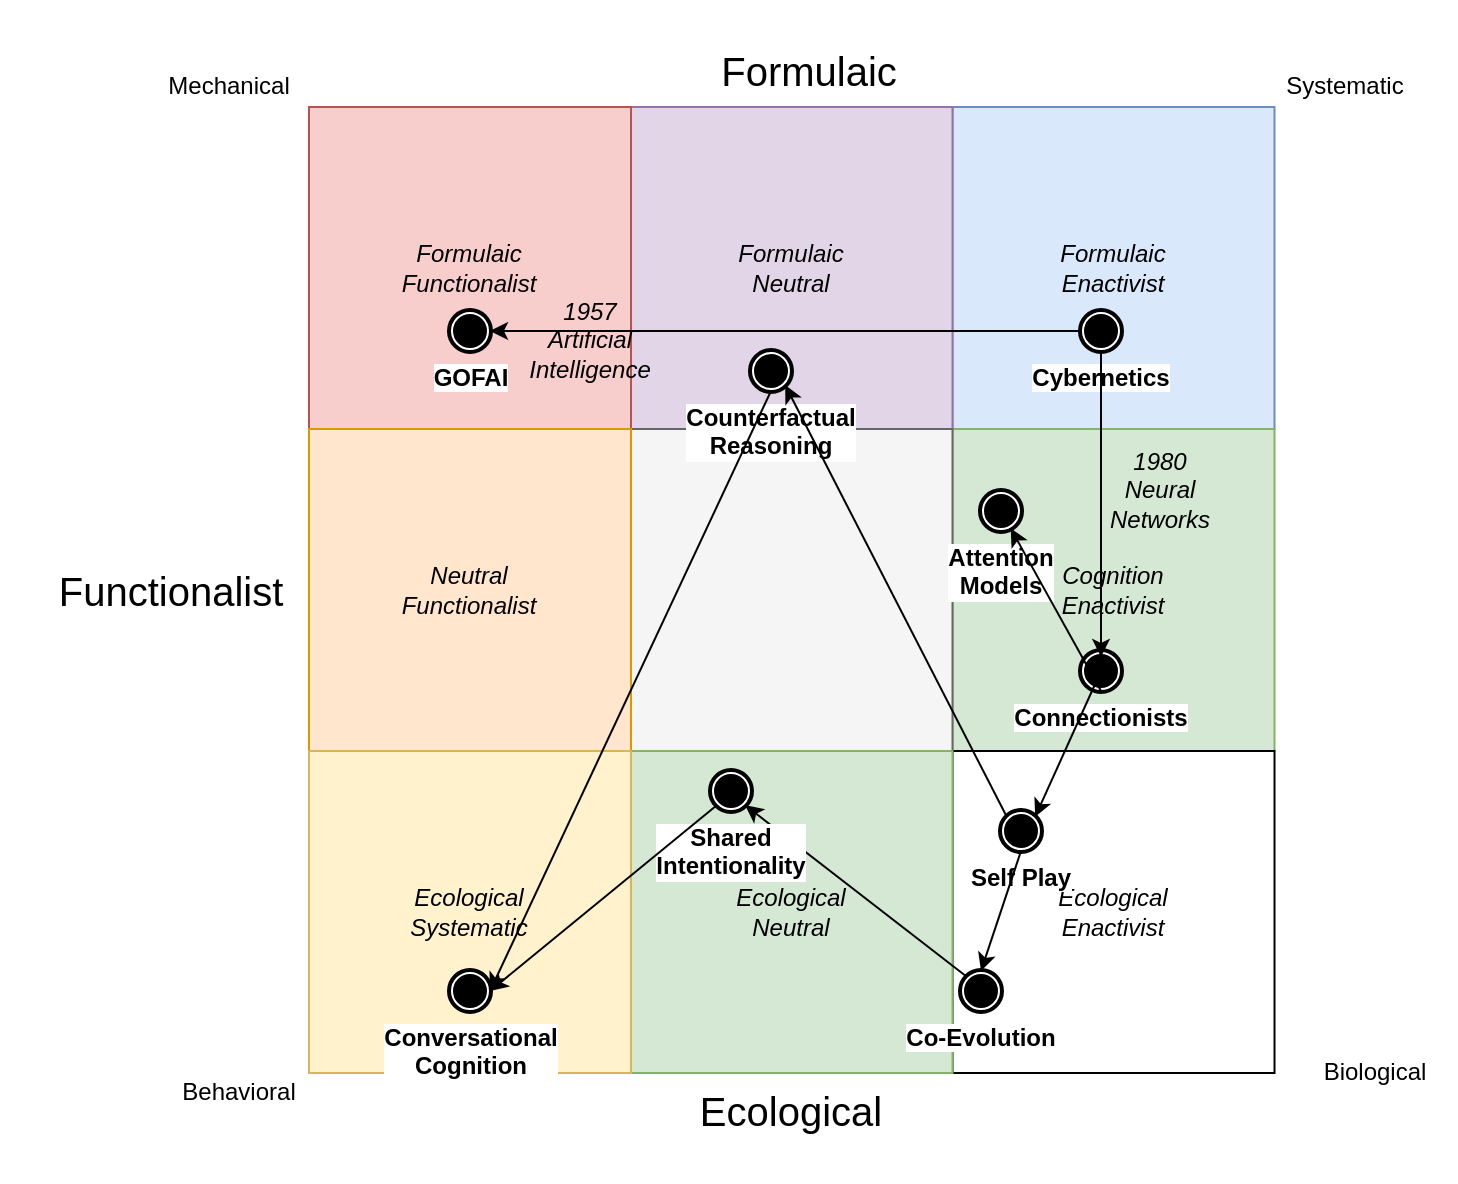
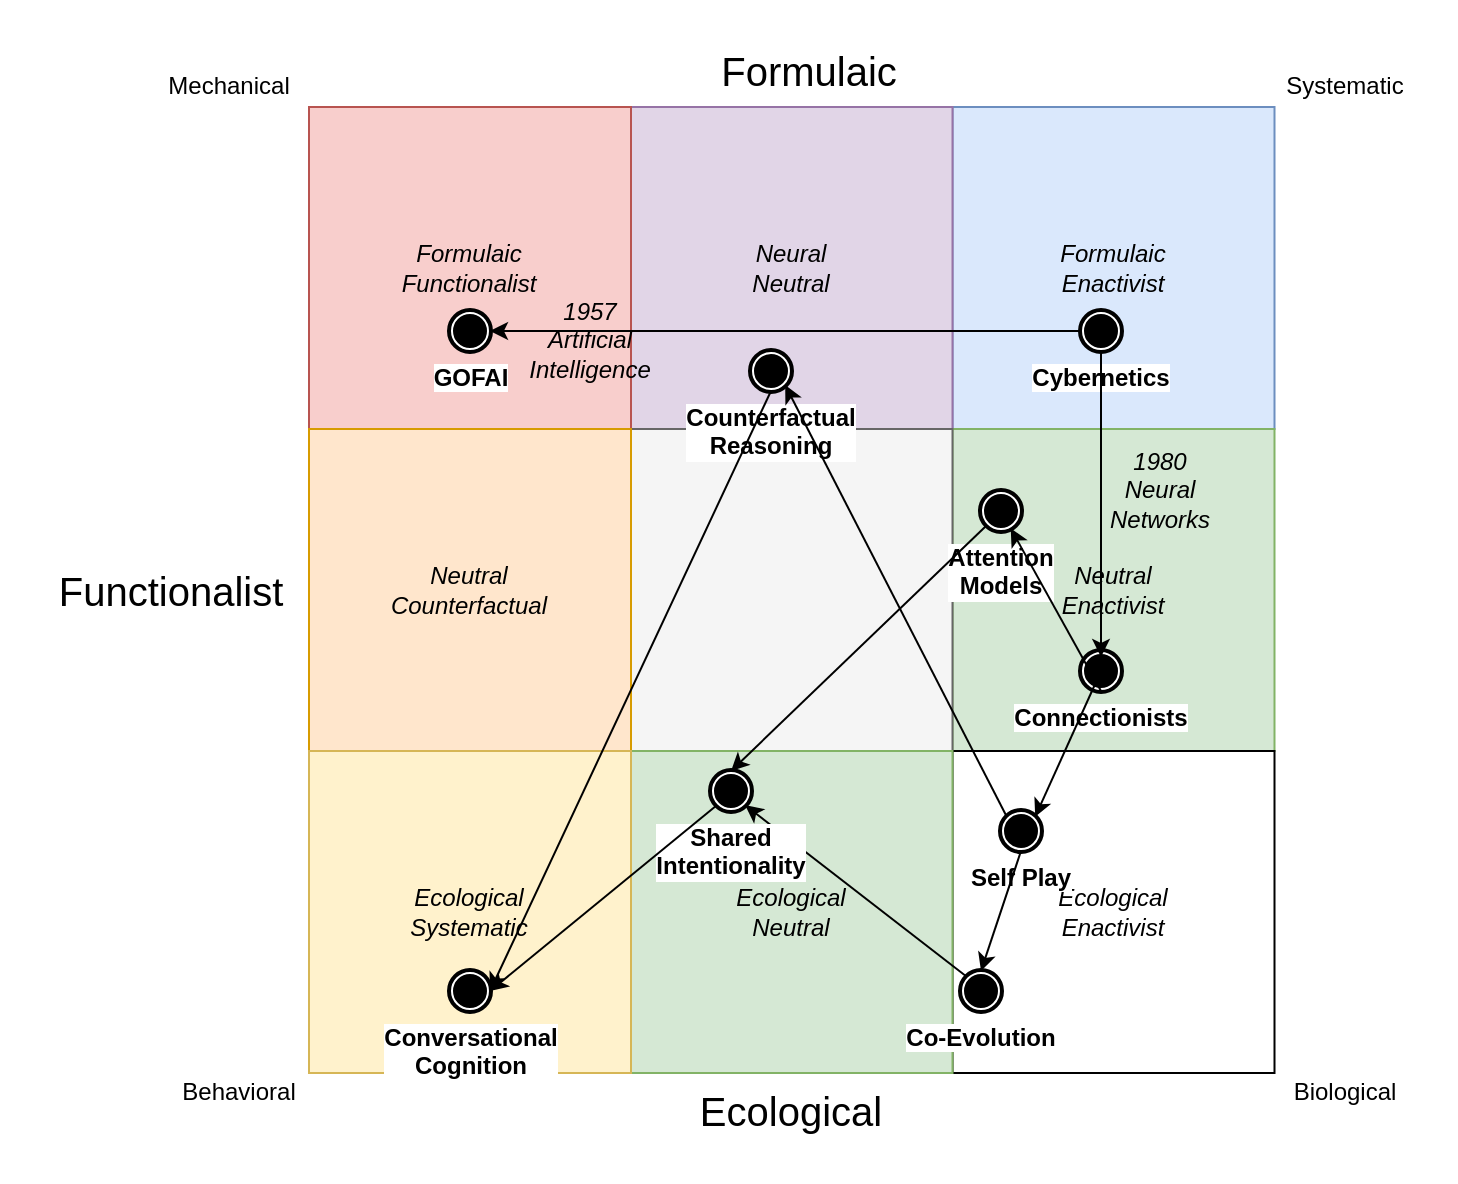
node "Formulaic Neutral": label "Formulaic Neutral" -> "Neural Neutral"
node "Neutral Functionalist": label "Neutral Functionalist" -> "Neutral Counterfactual"
node "Cognition Enactivist": label "Cognition Enactivist" -> "Neutral Enactivist"
edge "Attention Models" -> "Shared Intentionality": added
node "Biological": moved (1375, 1073) -> (1345, 1093)
